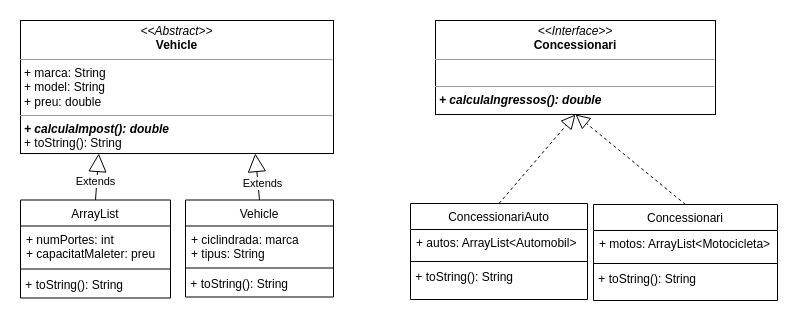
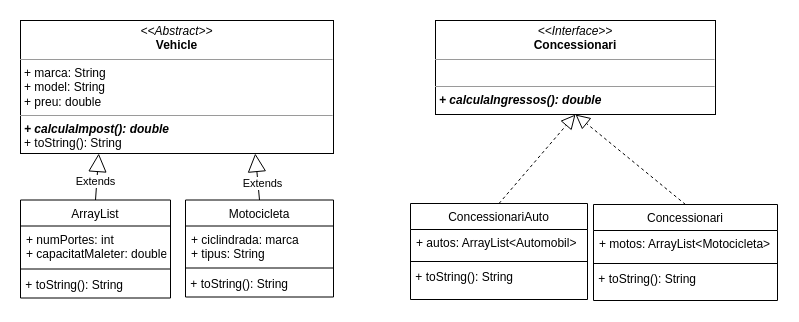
node "Vehicle": label "Vehicle" -> "Motocicleta"
node "+ numPortes: int + capacitatMaleter: preu": label "+ numPortes: int + capacitatMaleter: preu" -> "+ numPortes: int + capacitatMaleter: double"
